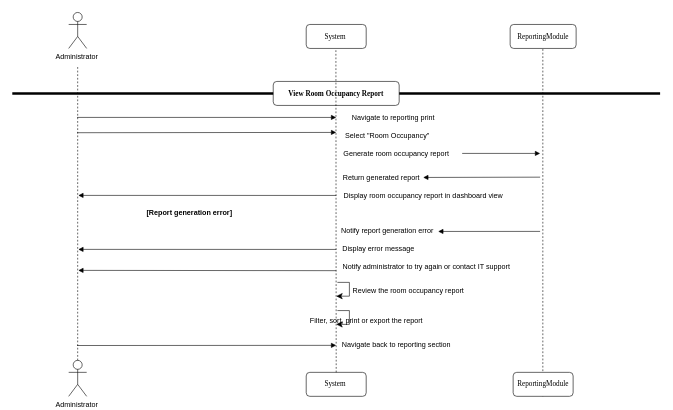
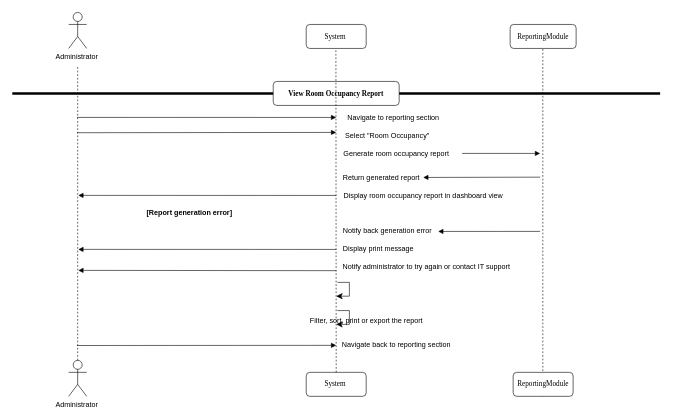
node "Navigate to reporting print": label "Navigate to reporting print" -> "Navigate to reporting section"
node "Notify report generation error": label "Notify report generation error" -> "Notify back generation error"
node "Display error message": label "Display error message" -> "Display print message"
node "Review the room occupancy report": removed
